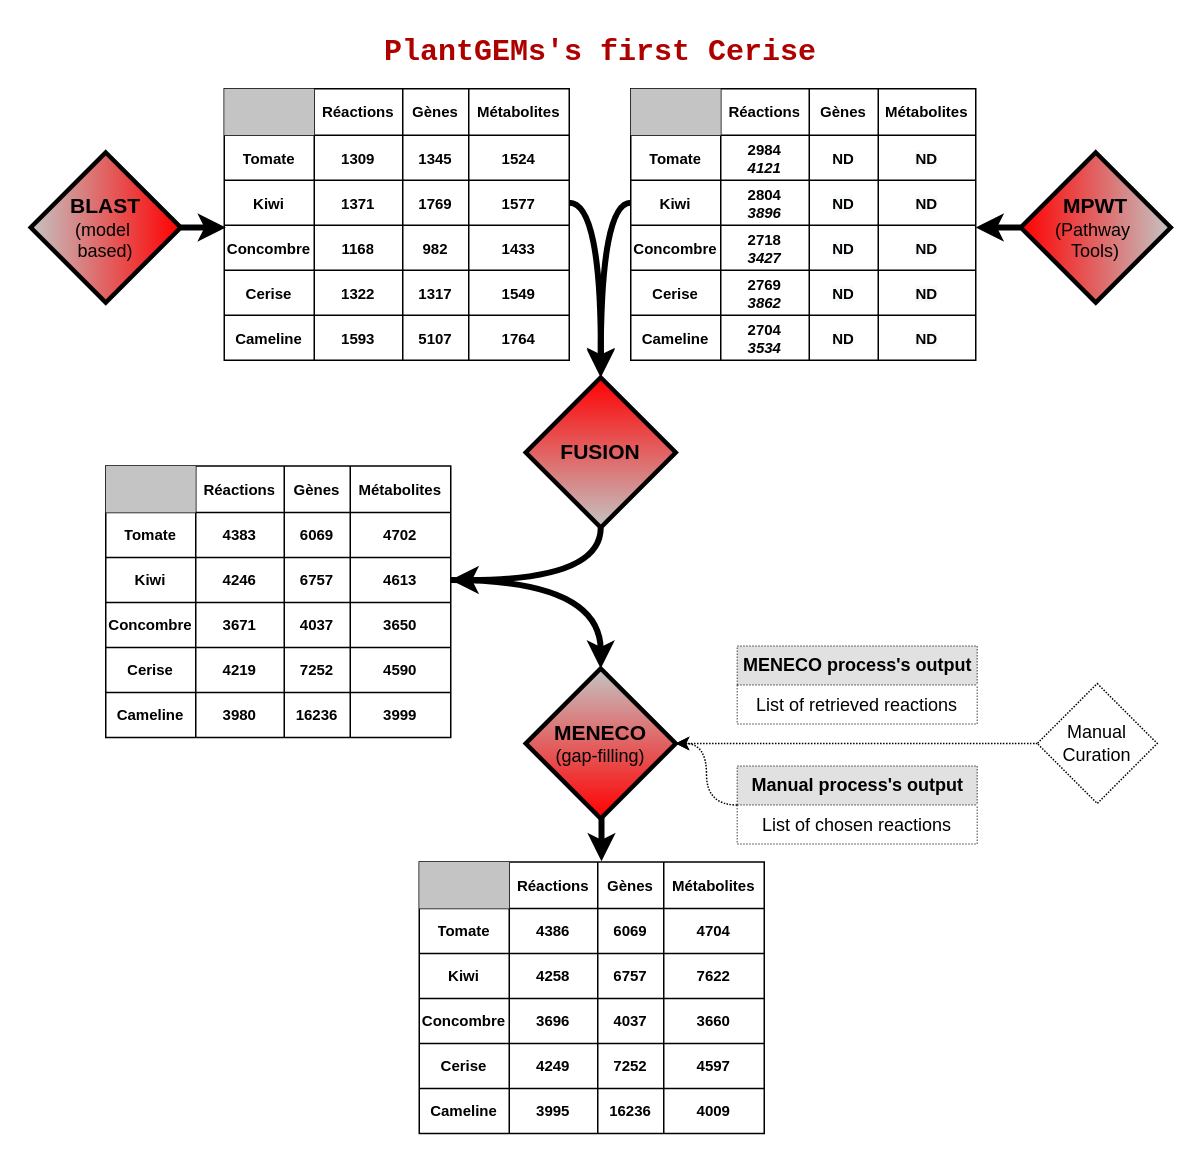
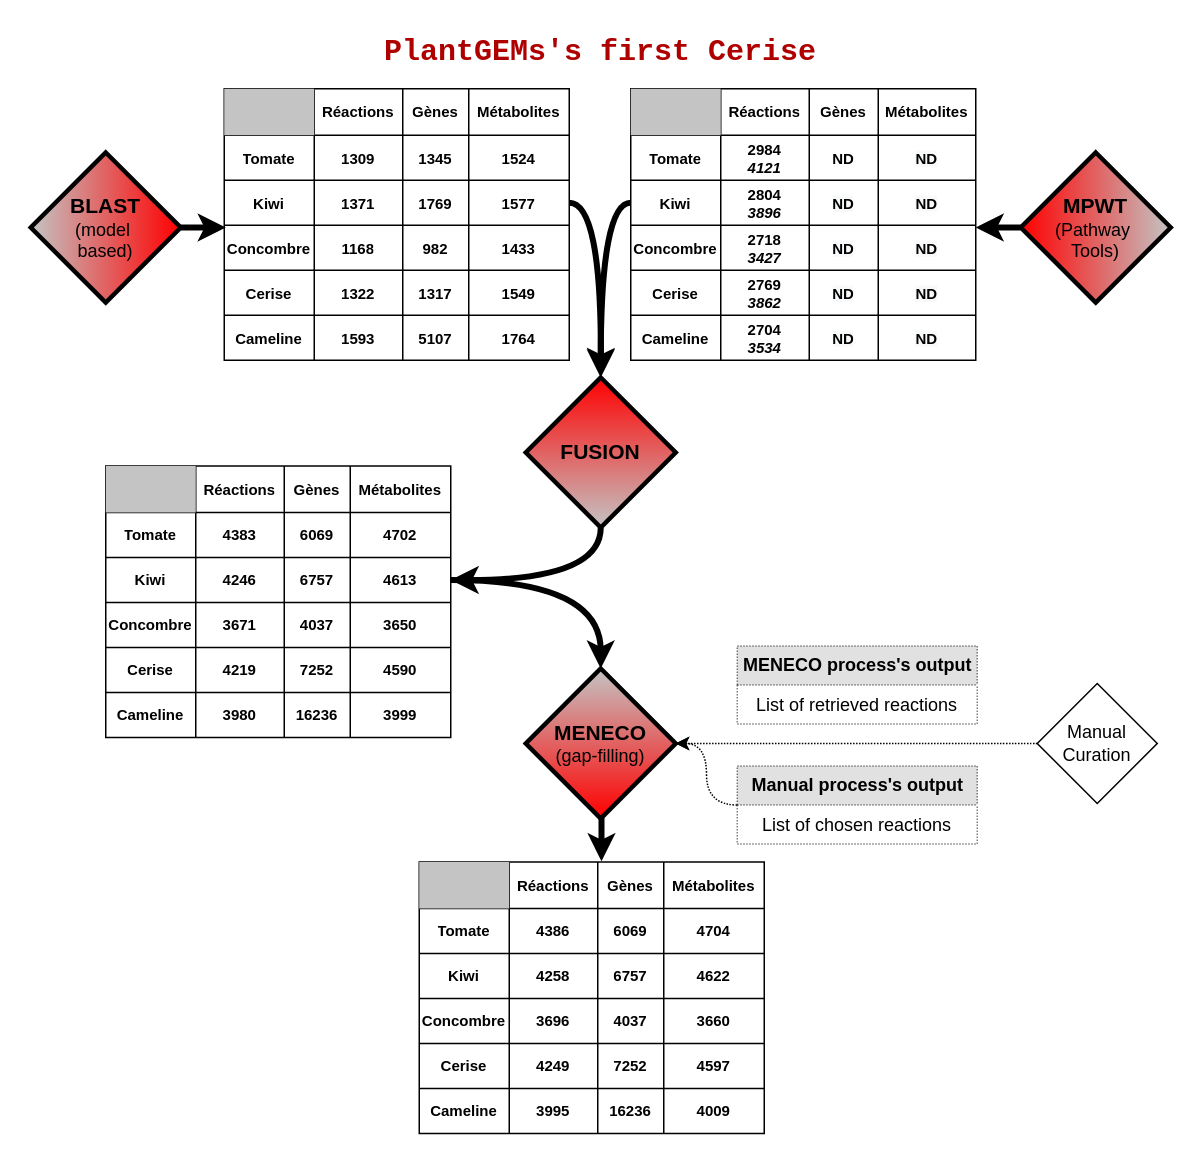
node "Manual Curation": style dashed -> solid
node "7622": label "7622" -> "4622"
